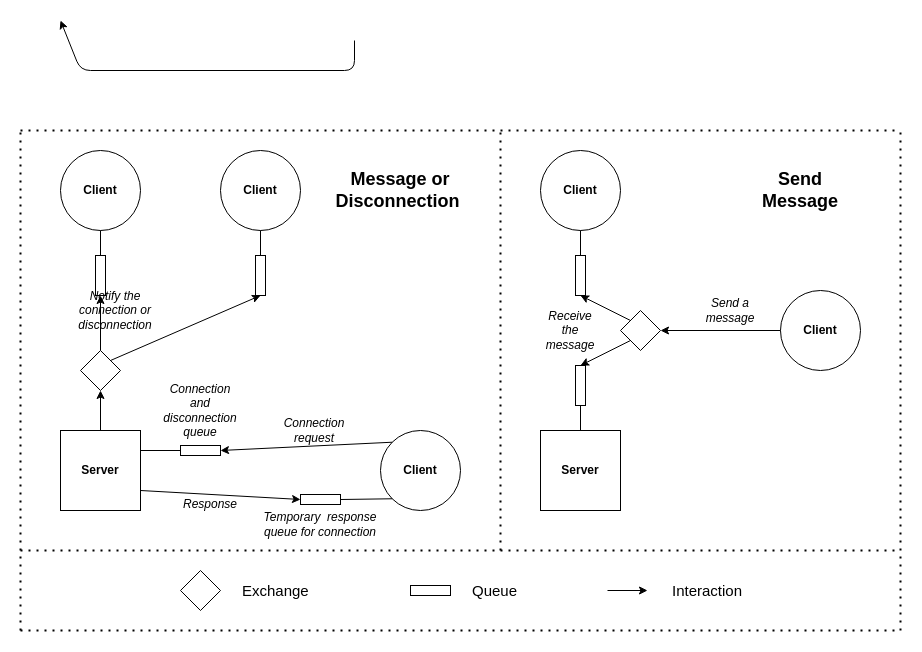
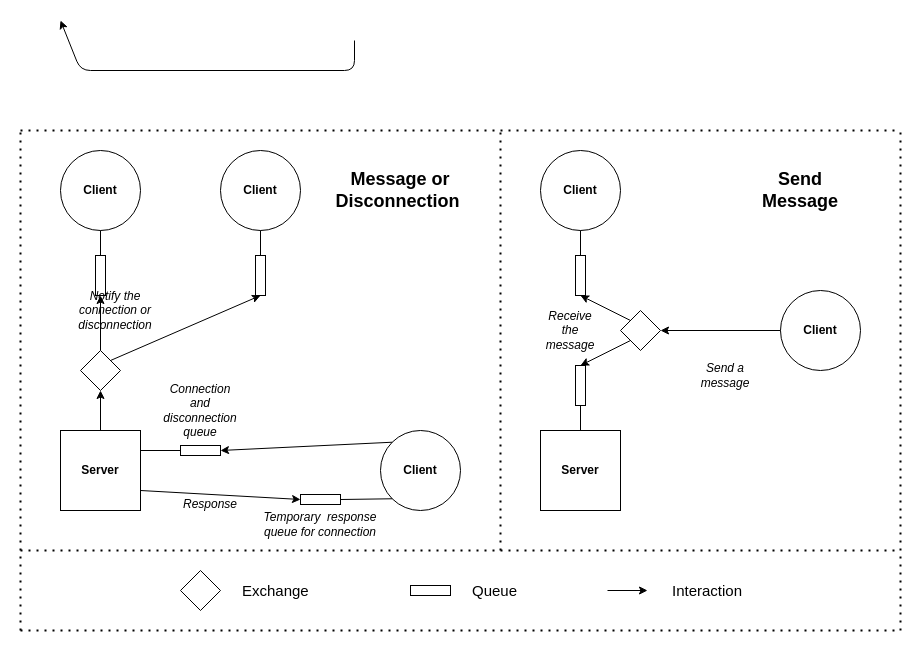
node "Send a message": moved (731, 311) -> (726, 376)
node "Connection request": removed
